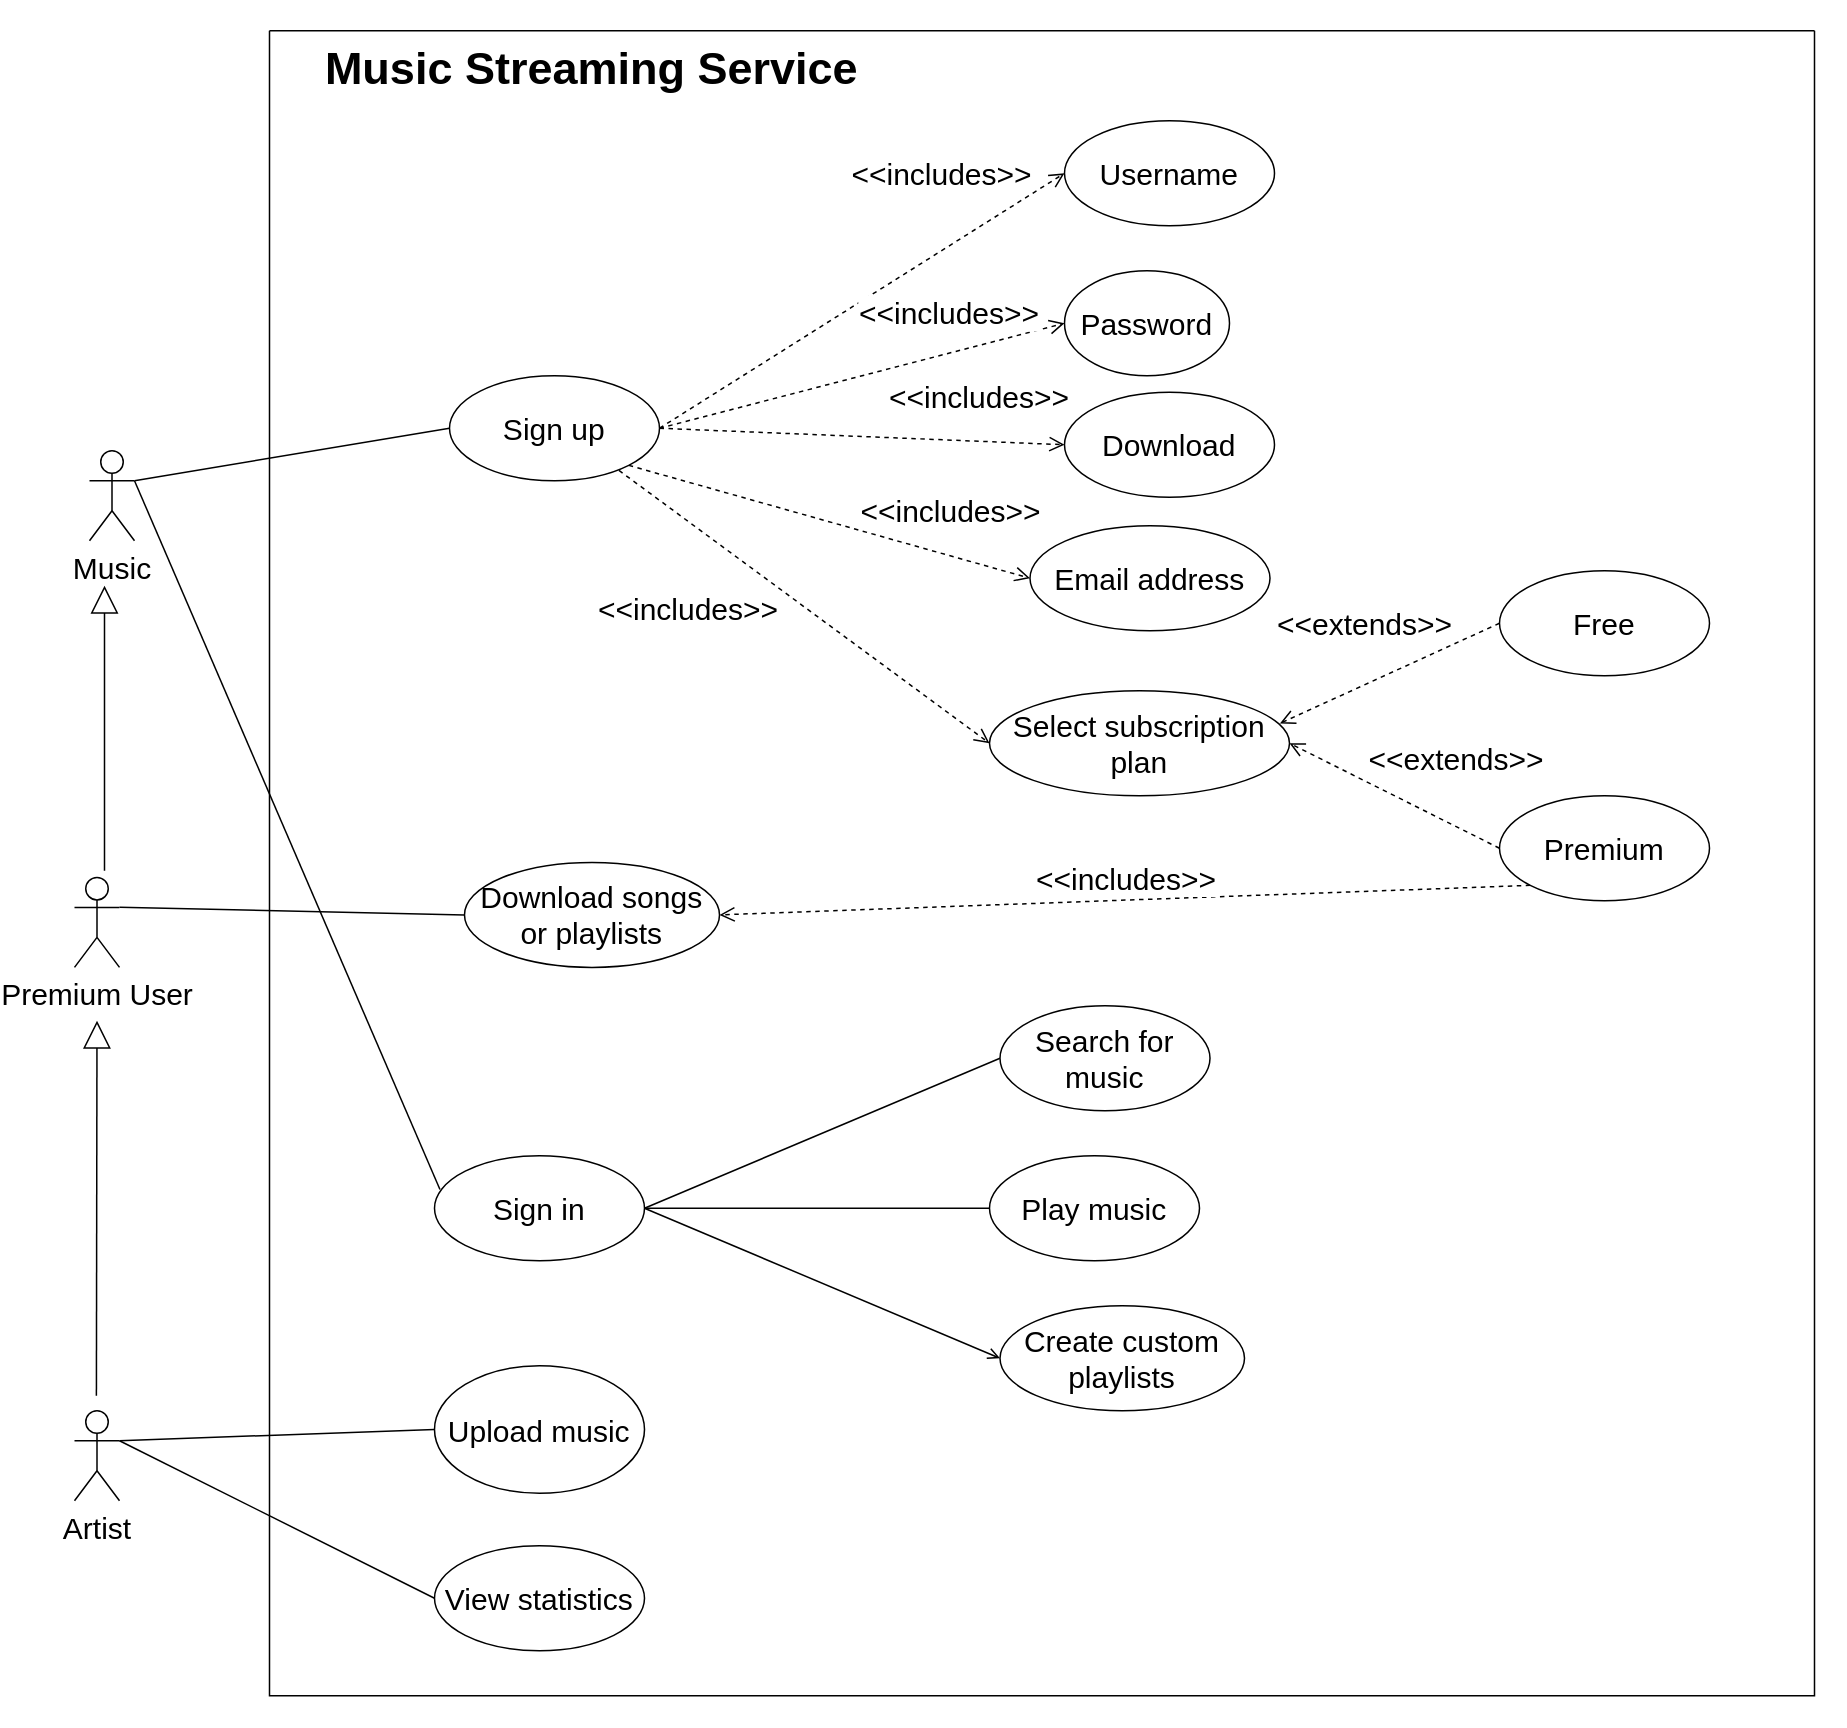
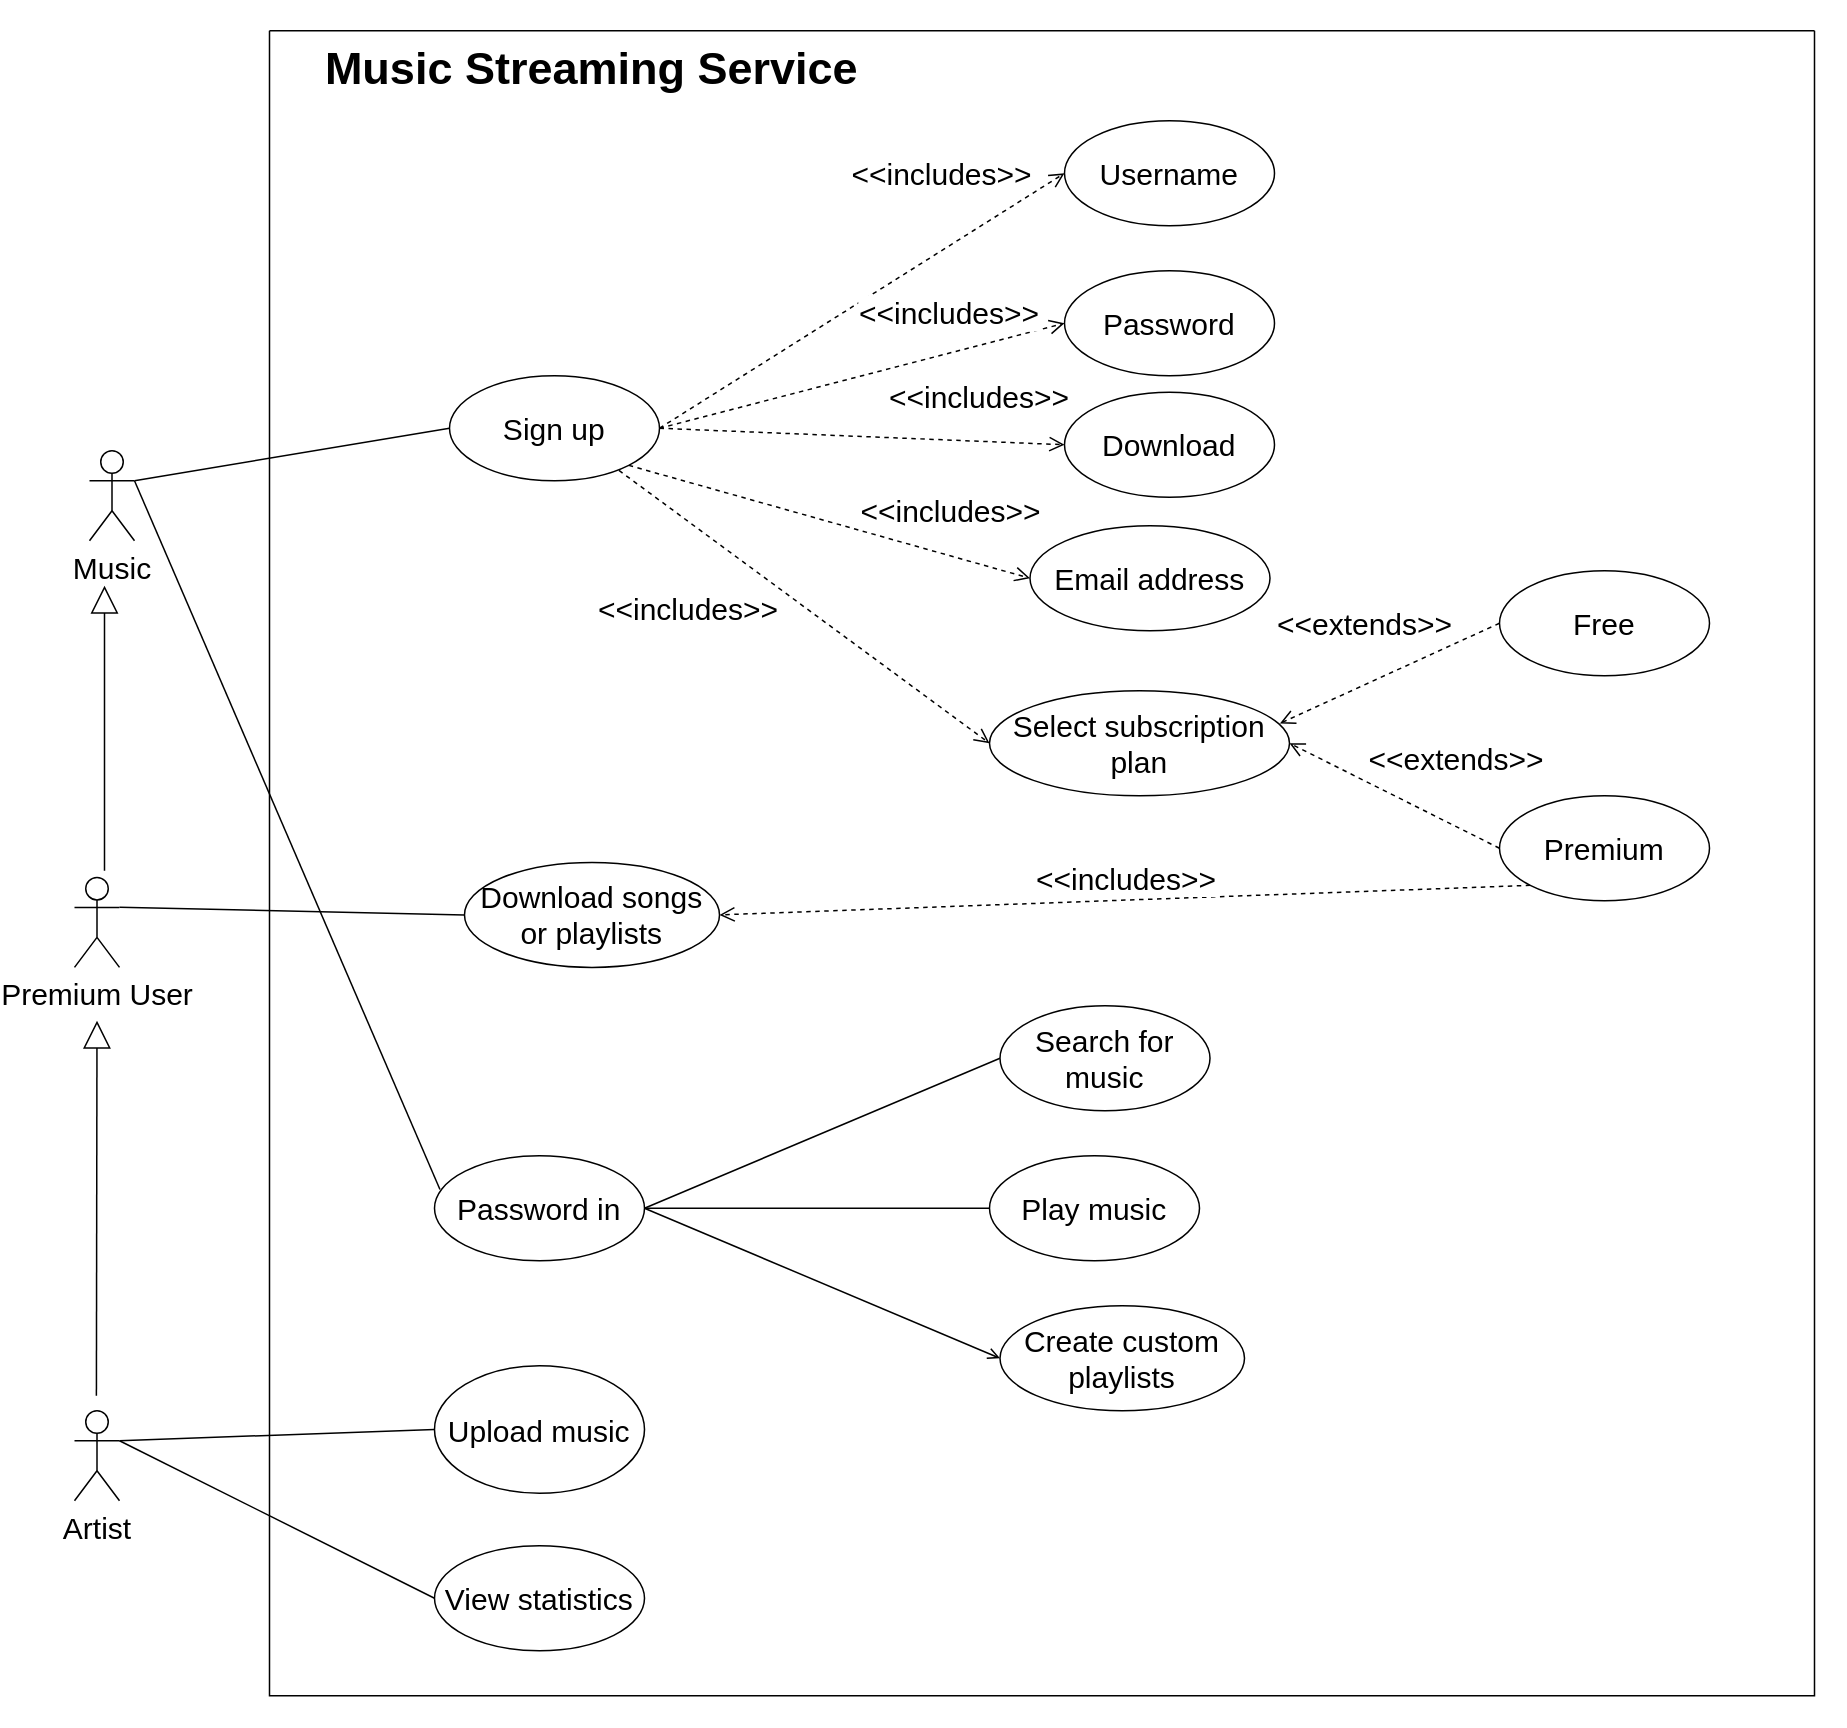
node "Password": size 165x105 -> 210x105
node "Sign in": label "Sign in" -> "Password in"
